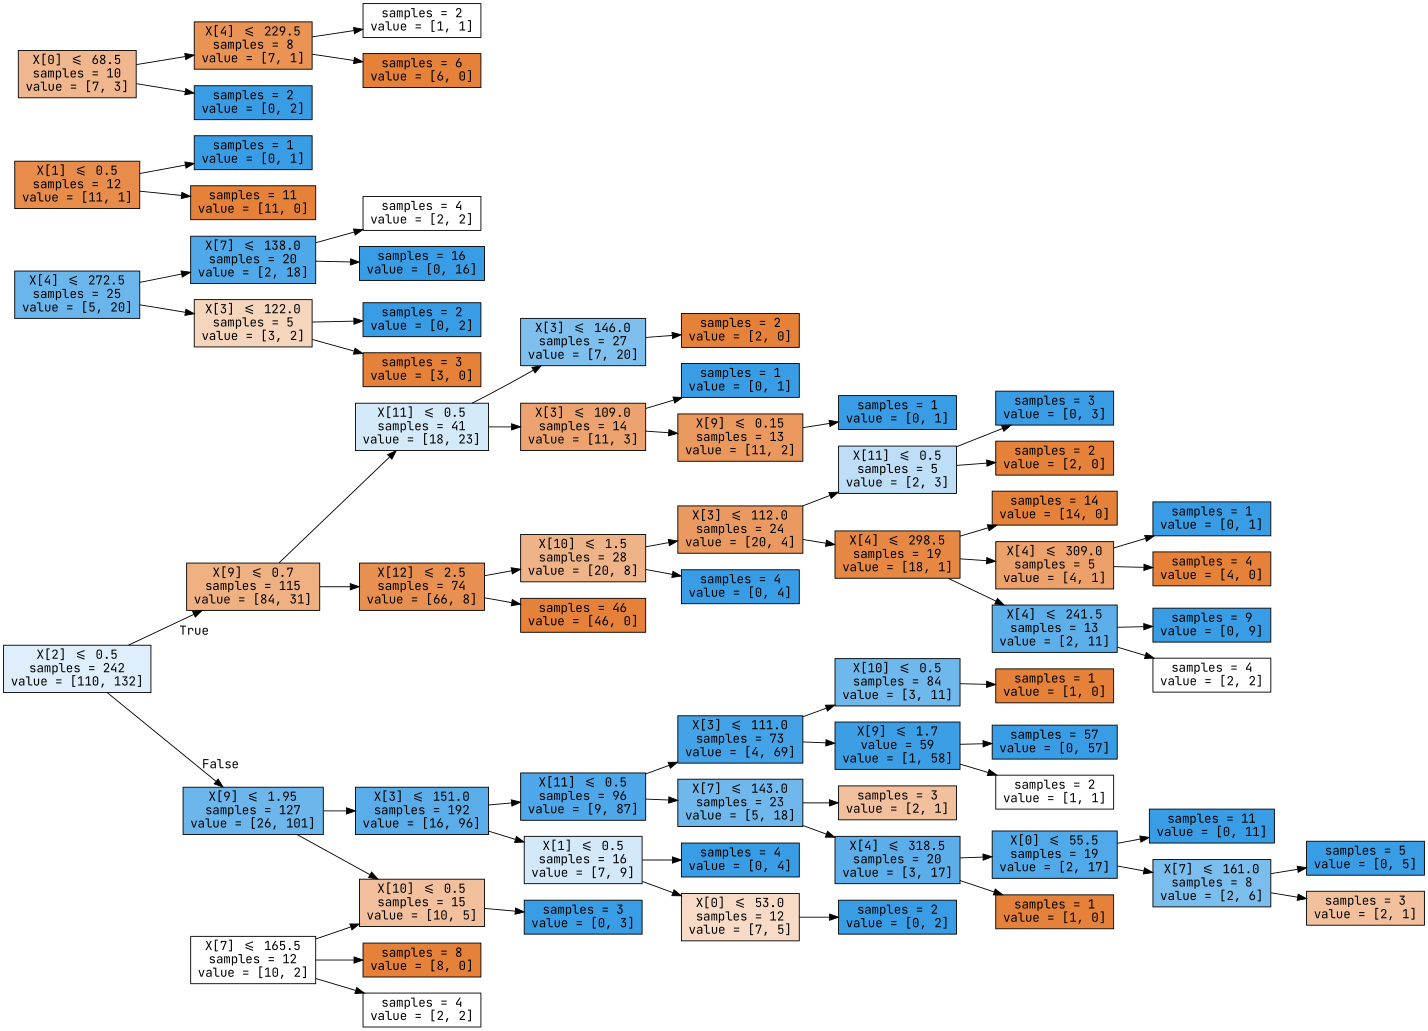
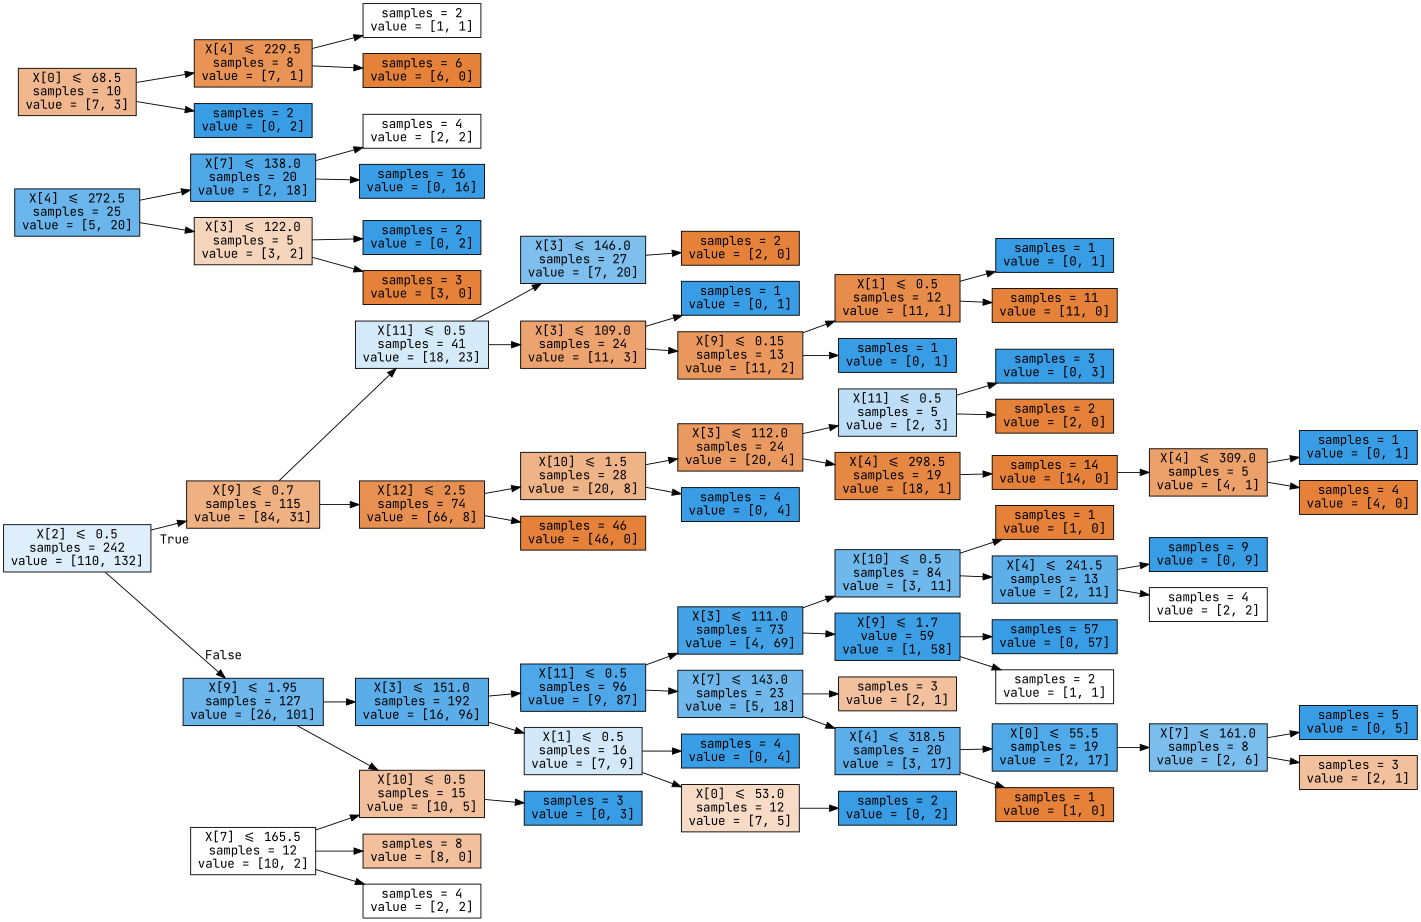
edge "X[9] <= 0.15 samples = 13 value = [11, 2]" -> "X[1] <= 0.5 samples = 12 value = [11, 1]": added
node "X[3] <= 109.0 samples = 14 value = [11, 3]": label "X[3] <= 109.0 samples = 14 value = [11, 3]" -> "X[3] <= 109.0 samples = 24 value = [11, 3]"
edge "X[4] <= 298.5 samples = 19 value = [18, 1]" -> "X[4] <= 309.0 samples = 5 value = [4, 1]": now "samples = 14 value = [14, 0]" -> "X[4] <= 309.0 samples = 5 value = [4, 1]"
edge "X[4] <= 298.5 samples = 19 value = [18, 1]" -> "X[4] <= 241.5 samples = 13 value = [2, 11]": now "X[10] <= 0.5 samples = 84 value = [3, 11]" -> "X[4] <= 241.5 samples = 13 value = [2, 11]"
node "samples = 11 value = [0, 11]": removed
node "samples = 8 value = [8, 0]": fillcolor #e58139 -> #f2c09c
